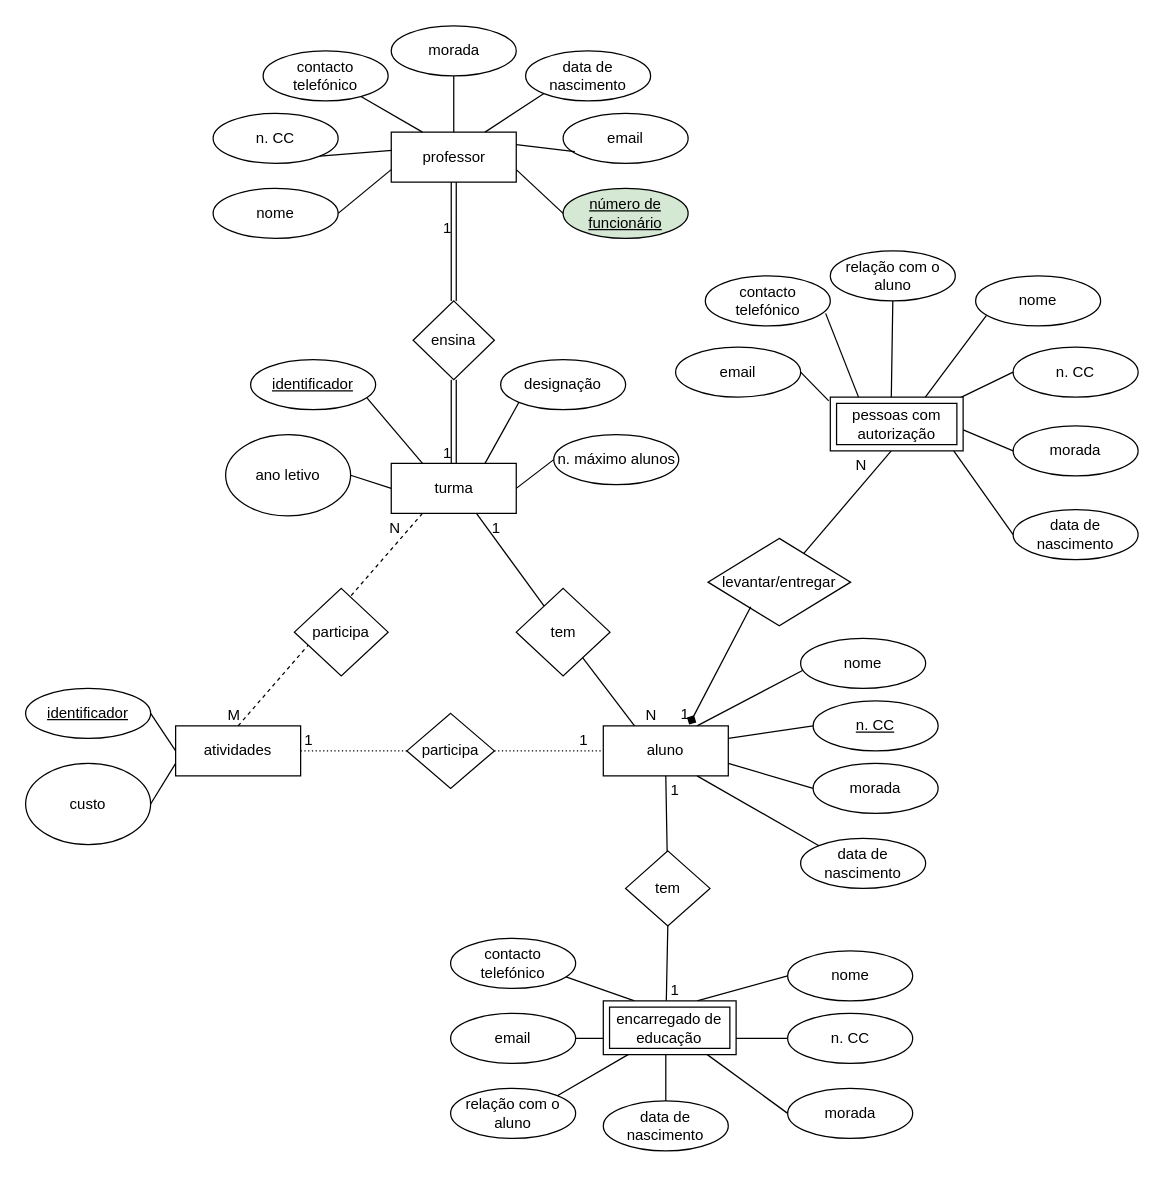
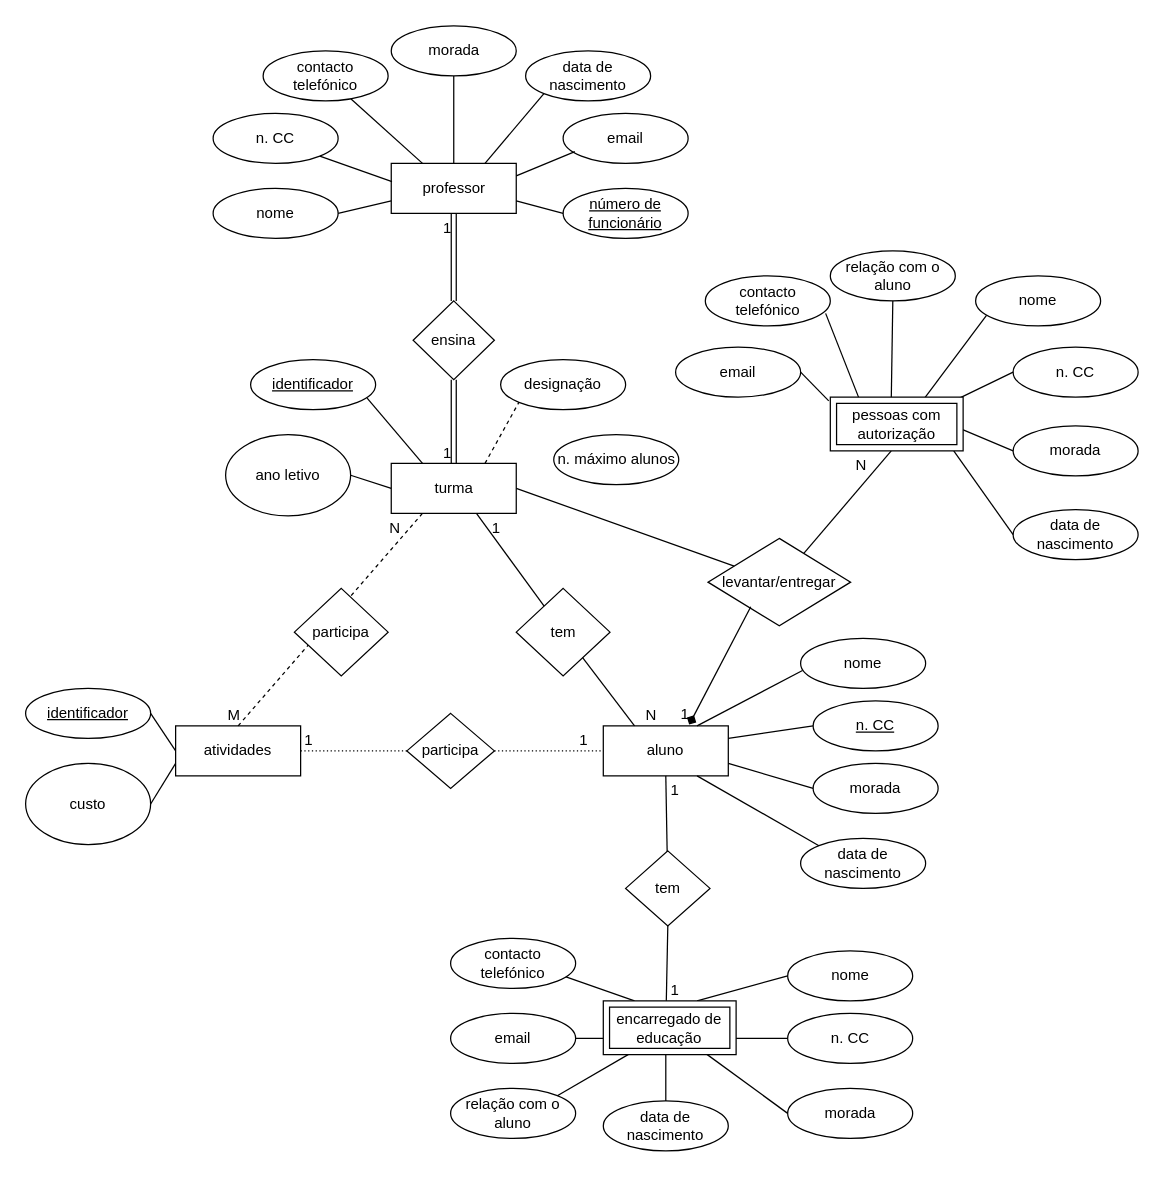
node "professor": moved (454, 157) -> (454, 188)
node "número de funcionário": fillcolor #d5e8d4 -> #ffffff
edge "designação" -- "turma": style solid -> dashed
edge "n. máximo alunos" -- "turma": now "levantar/entregar" -- "turma"
